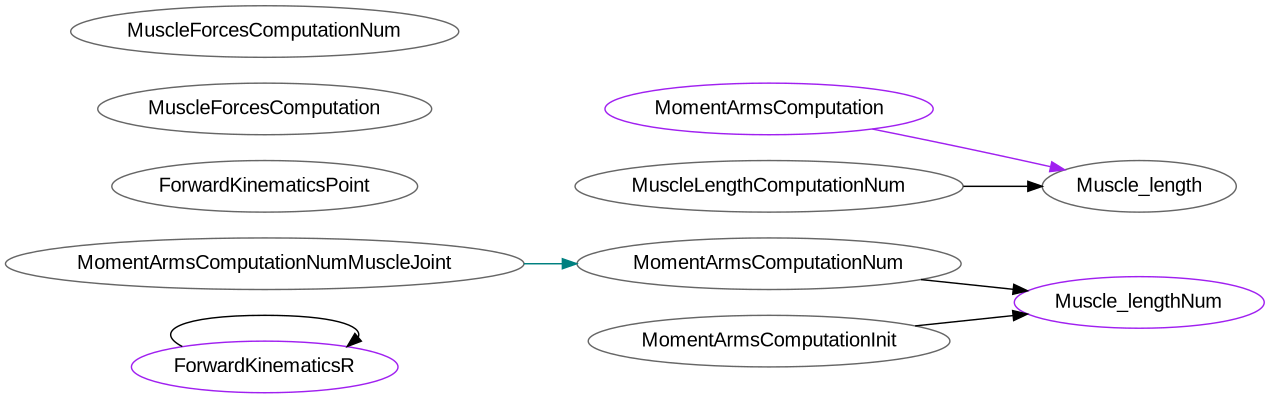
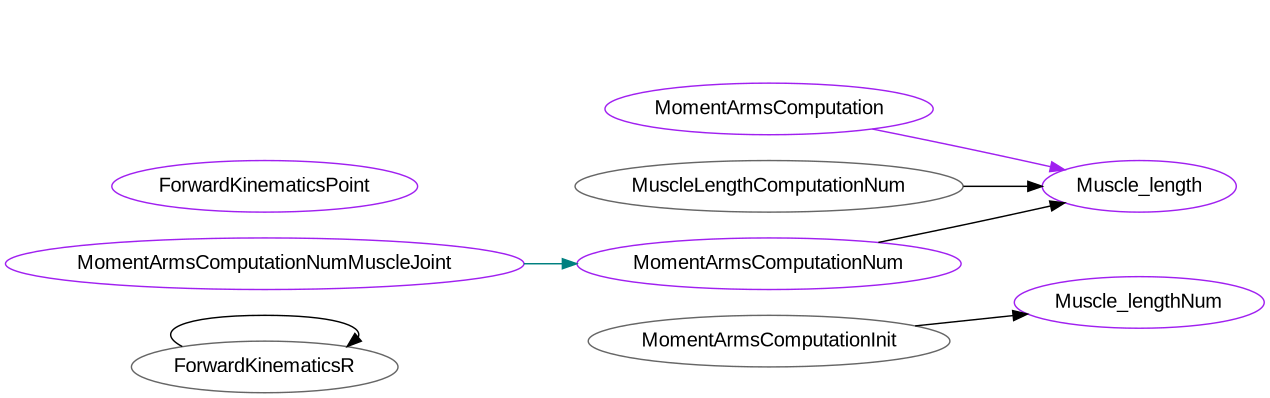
node "MuscleForcesComputationNum": removed
node "MuscleForcesComputation": removed
node "ForwardKinematicsPoint": color gray40 -> purple
node "Muscle_length": color gray40 -> purple
node "MomentArmsComputationNumMuscleJoint": color gray40 -> purple
node "MomentArmsComputationNum": color gray40 -> purple
edge "MomentArmsComputationNum" -> "Muscle_lengthNum": now "MomentArmsComputationNum" -> "Muscle_length"
node "ForwardKinematicsR": color purple -> gray40
